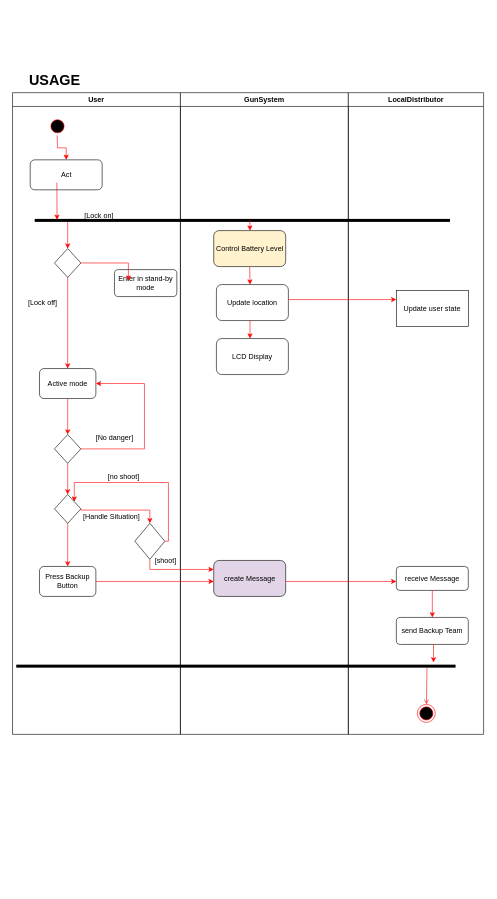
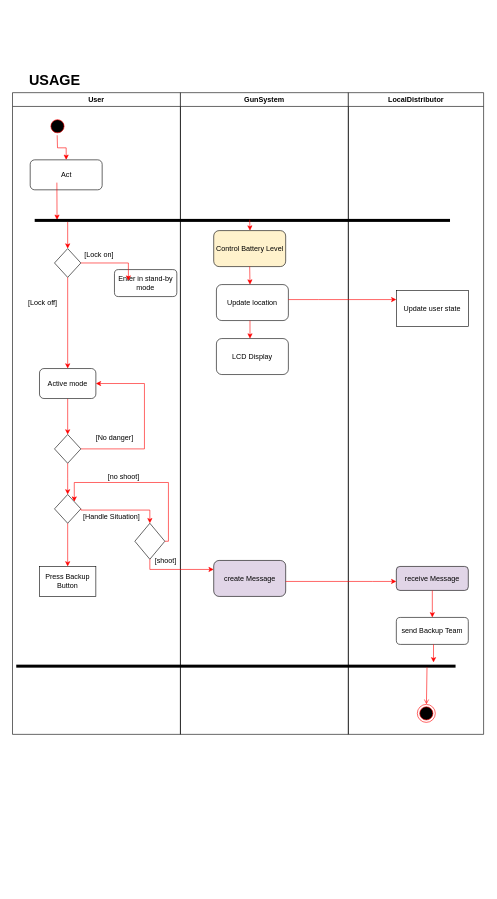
node "[Lock on]": moved (99, 216) -> (99, 255)
node "receive Message": fillcolor #ffffff -> #e1d5e7
node "Press Backup Button": shape rounded rectangle -> rectangle
edge "Press Backup Button" -> "create Message": removed
